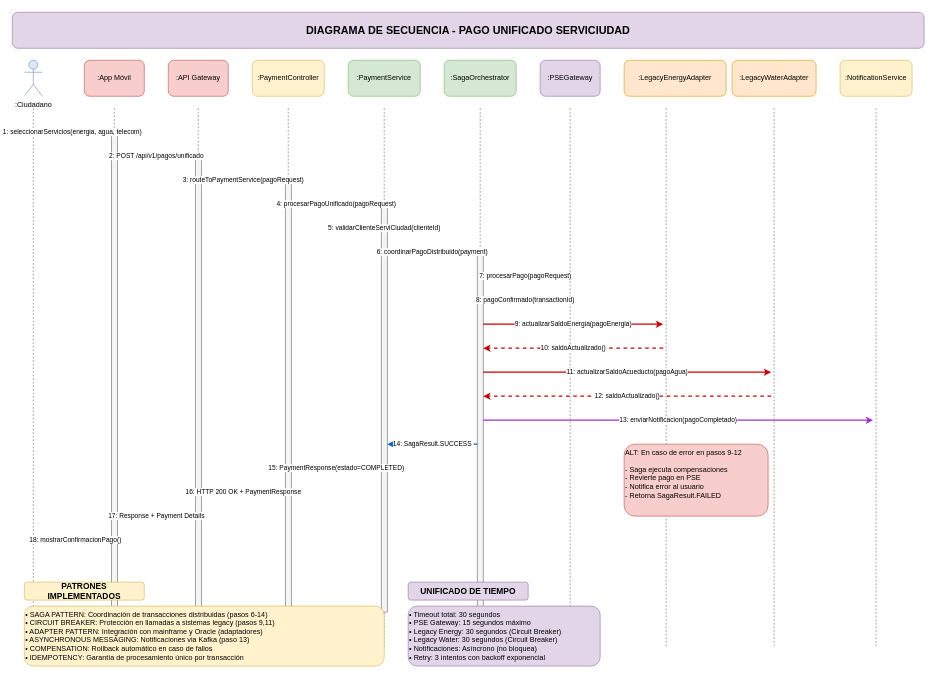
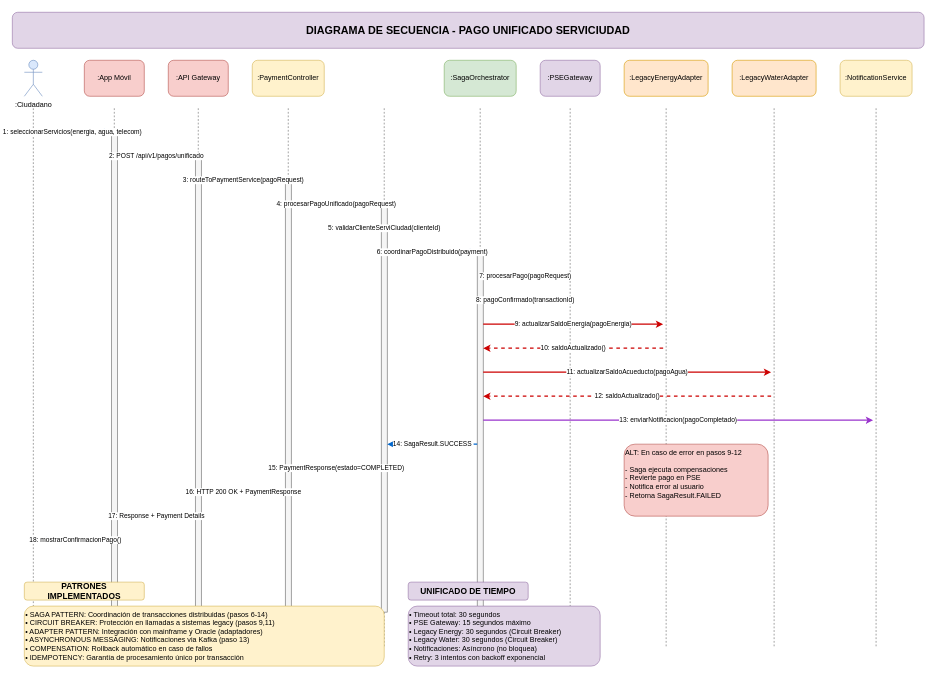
node ":PaymentService": removed
node ":LegacyEnergyAdapter": size 102x36 -> 84x36
